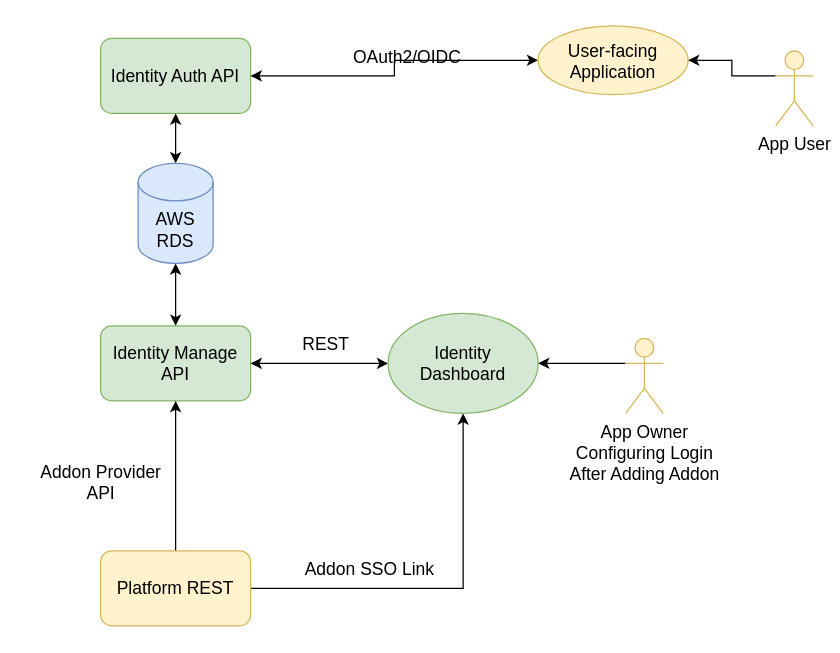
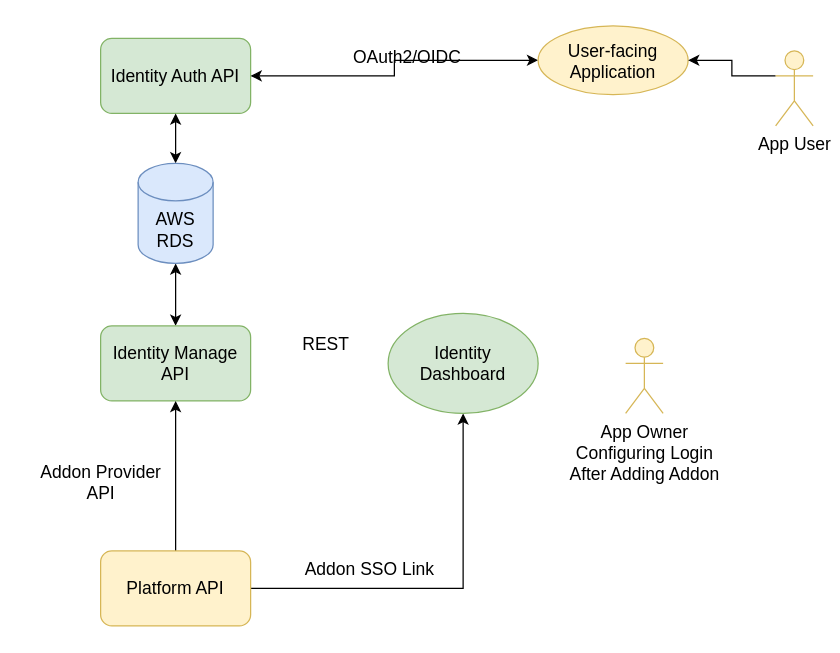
edge "Identity Manage API" -- "Identity Dashboard": removed
edge "App Owner Configuring Login After Adding Addon" -> "Identity Dashboard": removed
node "Platform REST": label "Platform REST" -> "Platform API"
